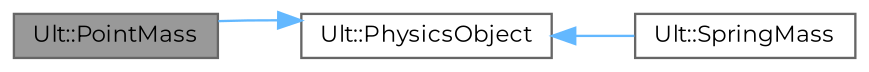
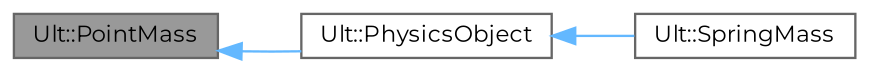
edge "Ult::PointMass" -> "Ult::PhysicsObject": reversed
